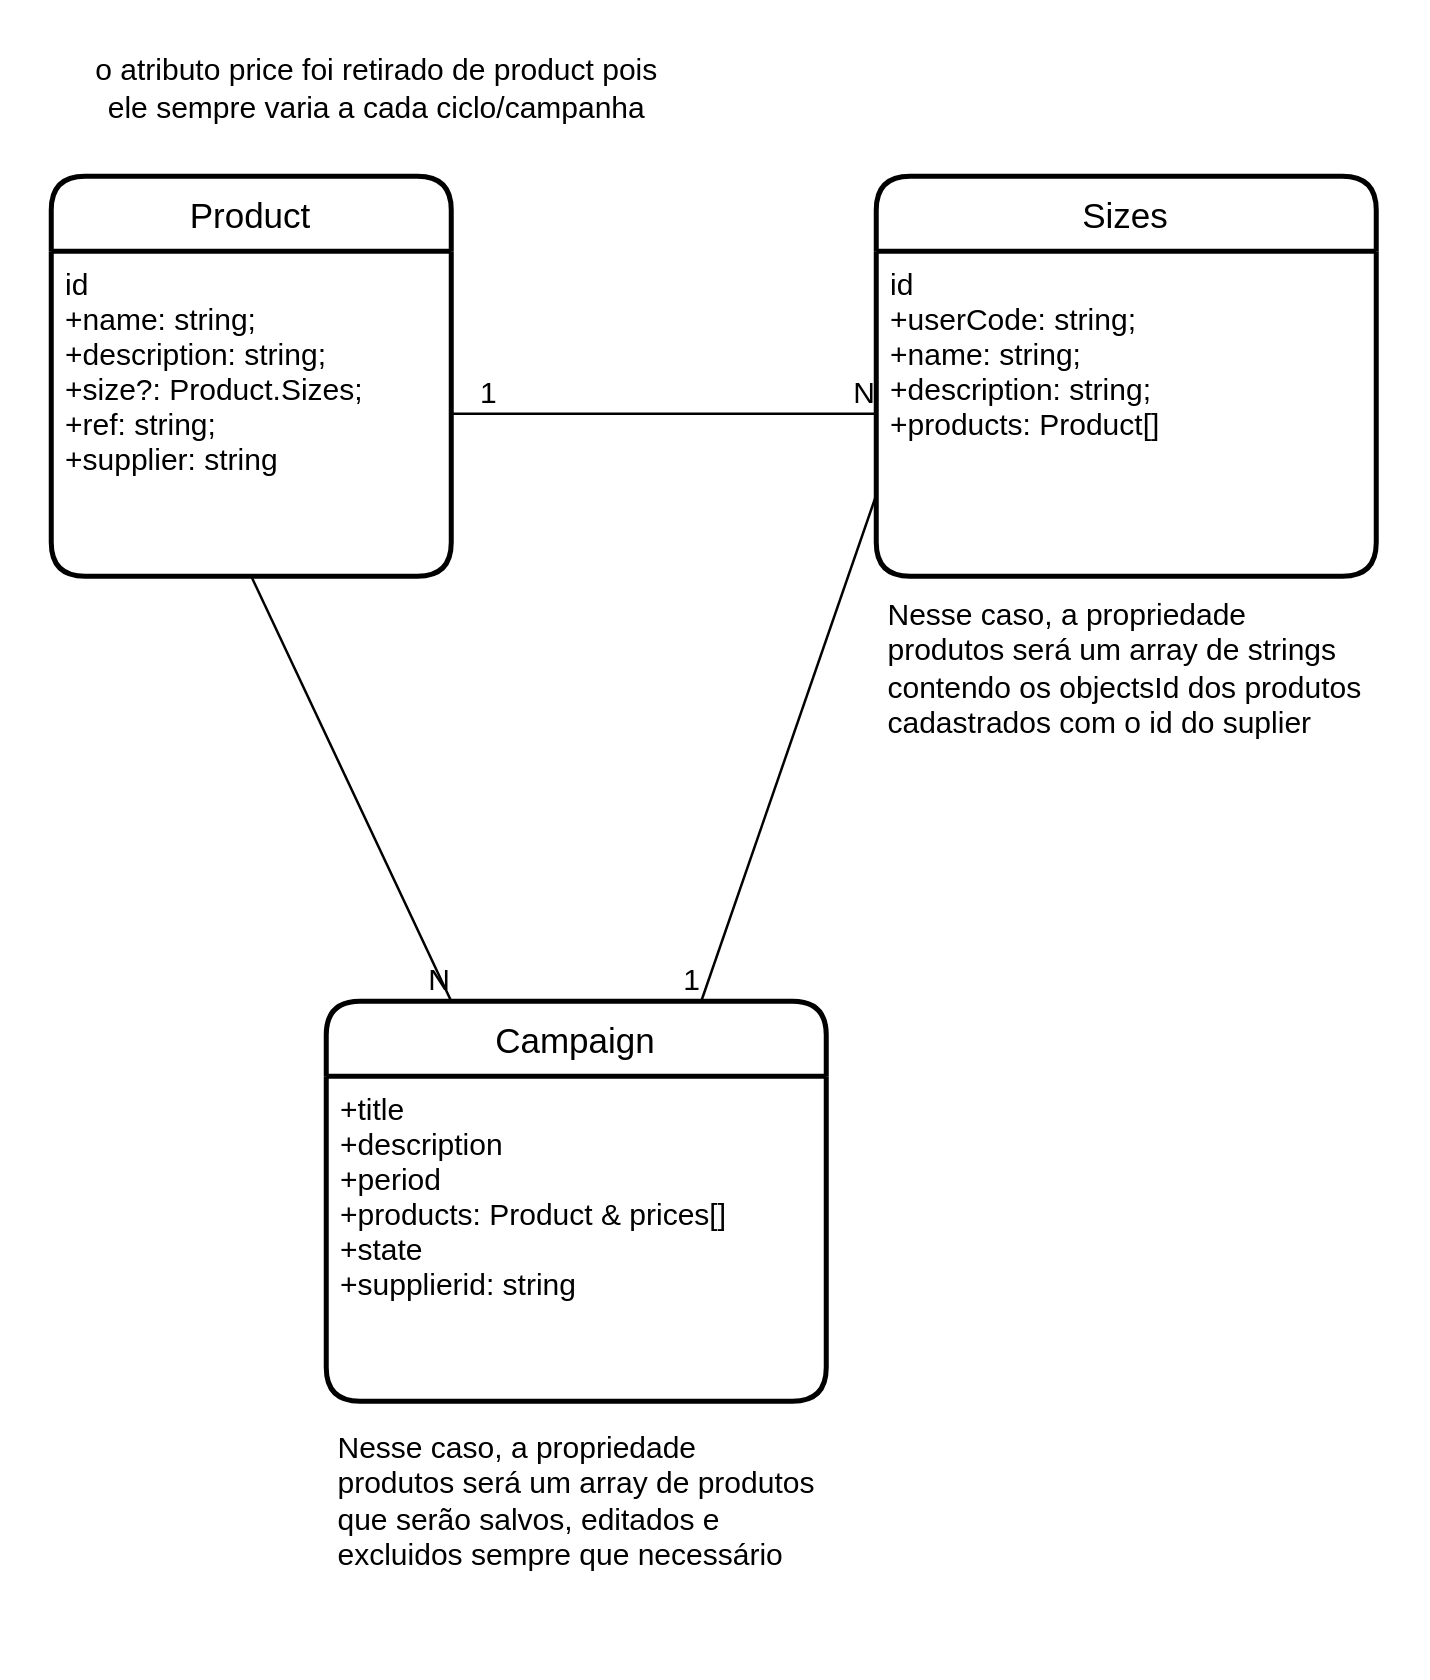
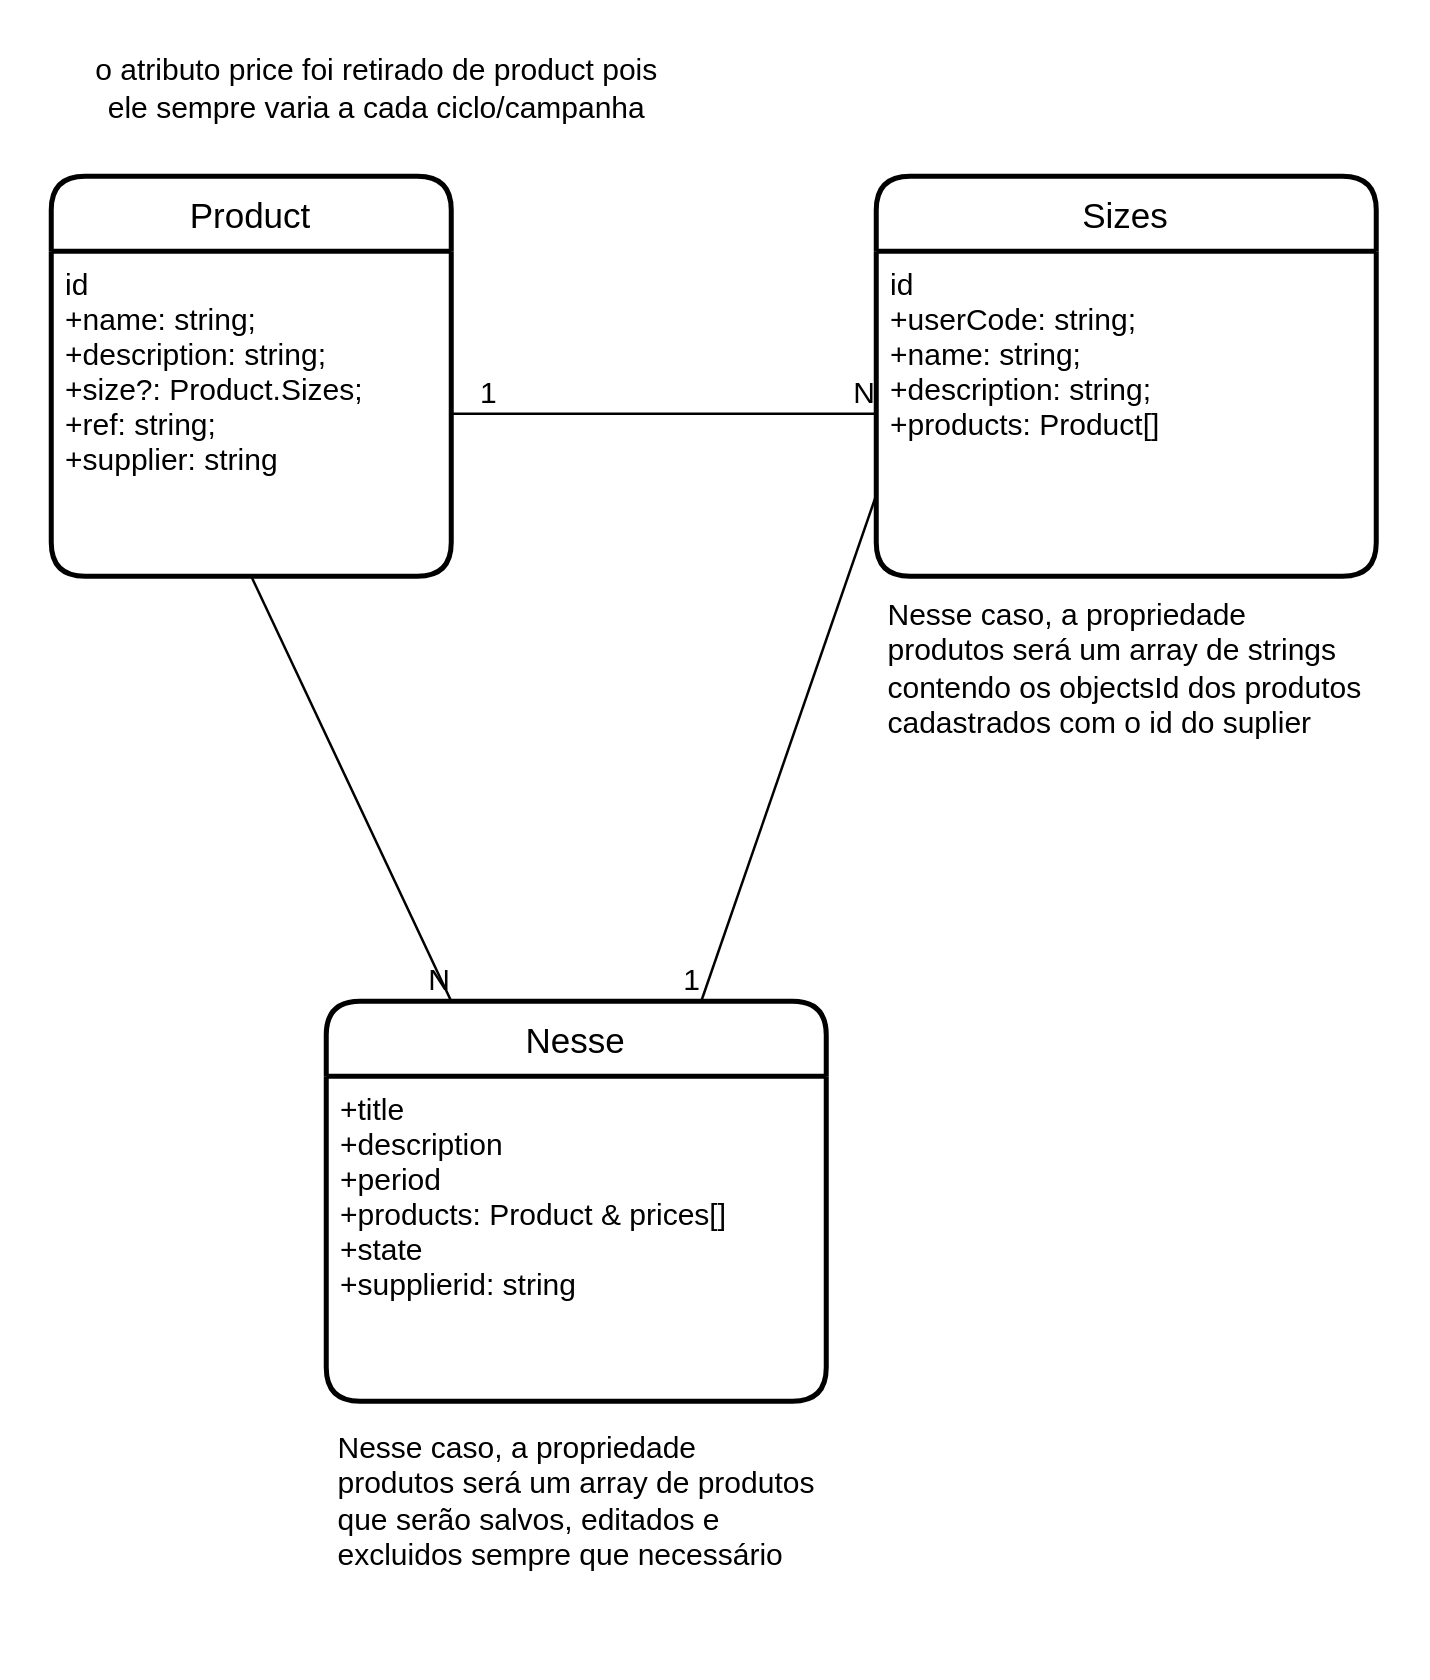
node "Campaign": label "Campaign" -> "Nesse"
